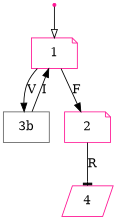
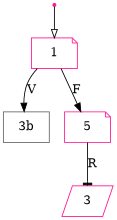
edge "3b" -> "1": removed, label "I"
node "2": label "2" -> "5"
node "4": label "4" -> "3"
